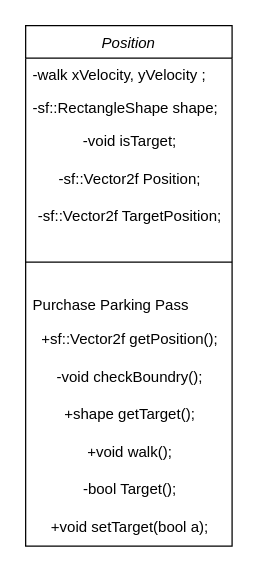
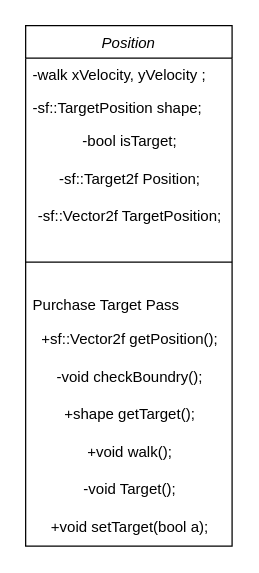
node "-sf::RectangleShape shape;": label "-sf::RectangleShape shape;" -> "-sf::TargetPosition shape;"
node "-void isTarget;": label "-void isTarget;" -> "-bool isTarget;"
node "-sf::Vector2f Position;": label "-sf::Vector2f Position;" -> "-sf::Target2f Position;"
node "Purchase Parking Pass": label "Purchase Parking Pass" -> "Purchase Target Pass"
node "-bool Target();": label "-bool Target();" -> "-void Target();"
